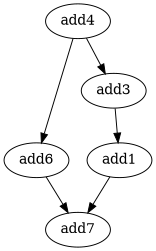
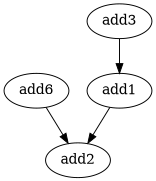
node "add4": removed
node "add7": label "add7" -> "add2"
